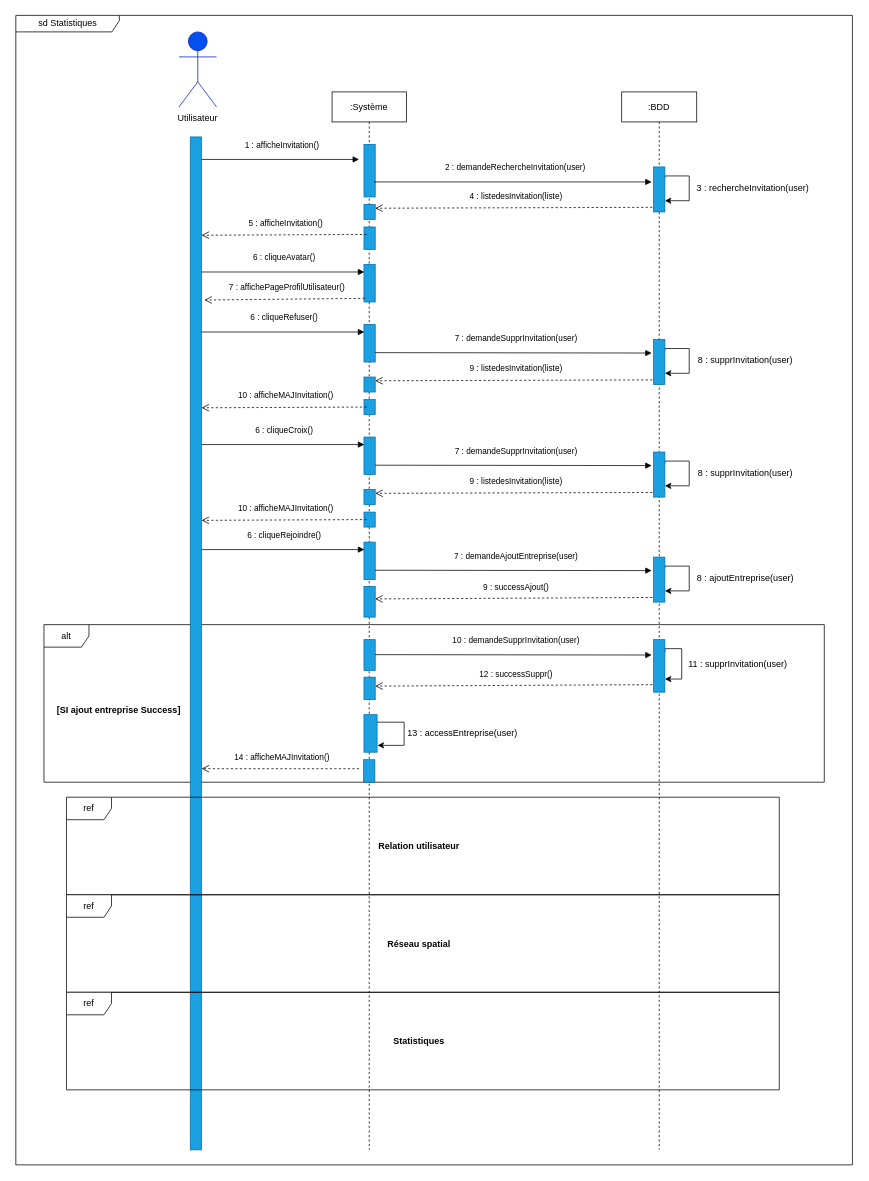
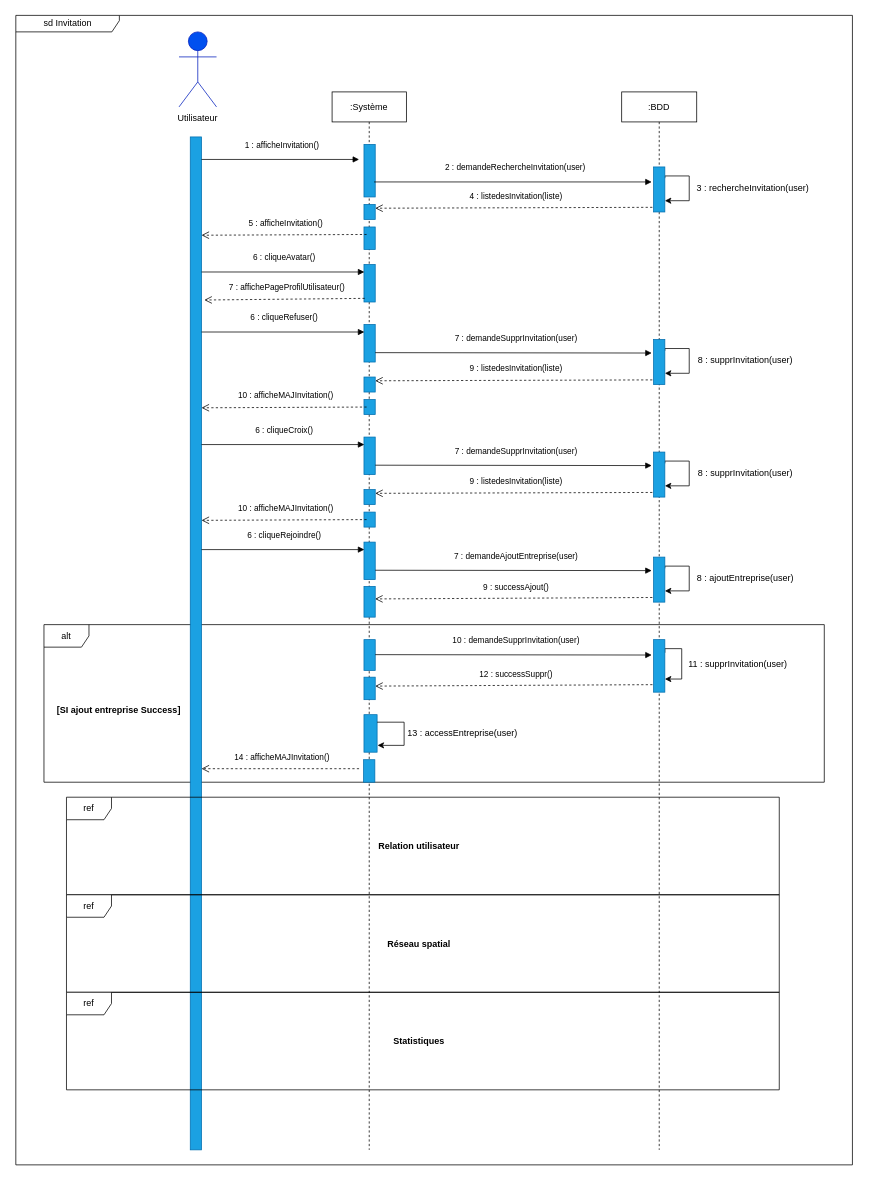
node "sd Statistiques": label "sd Statistiques" -> "sd Invitation"
